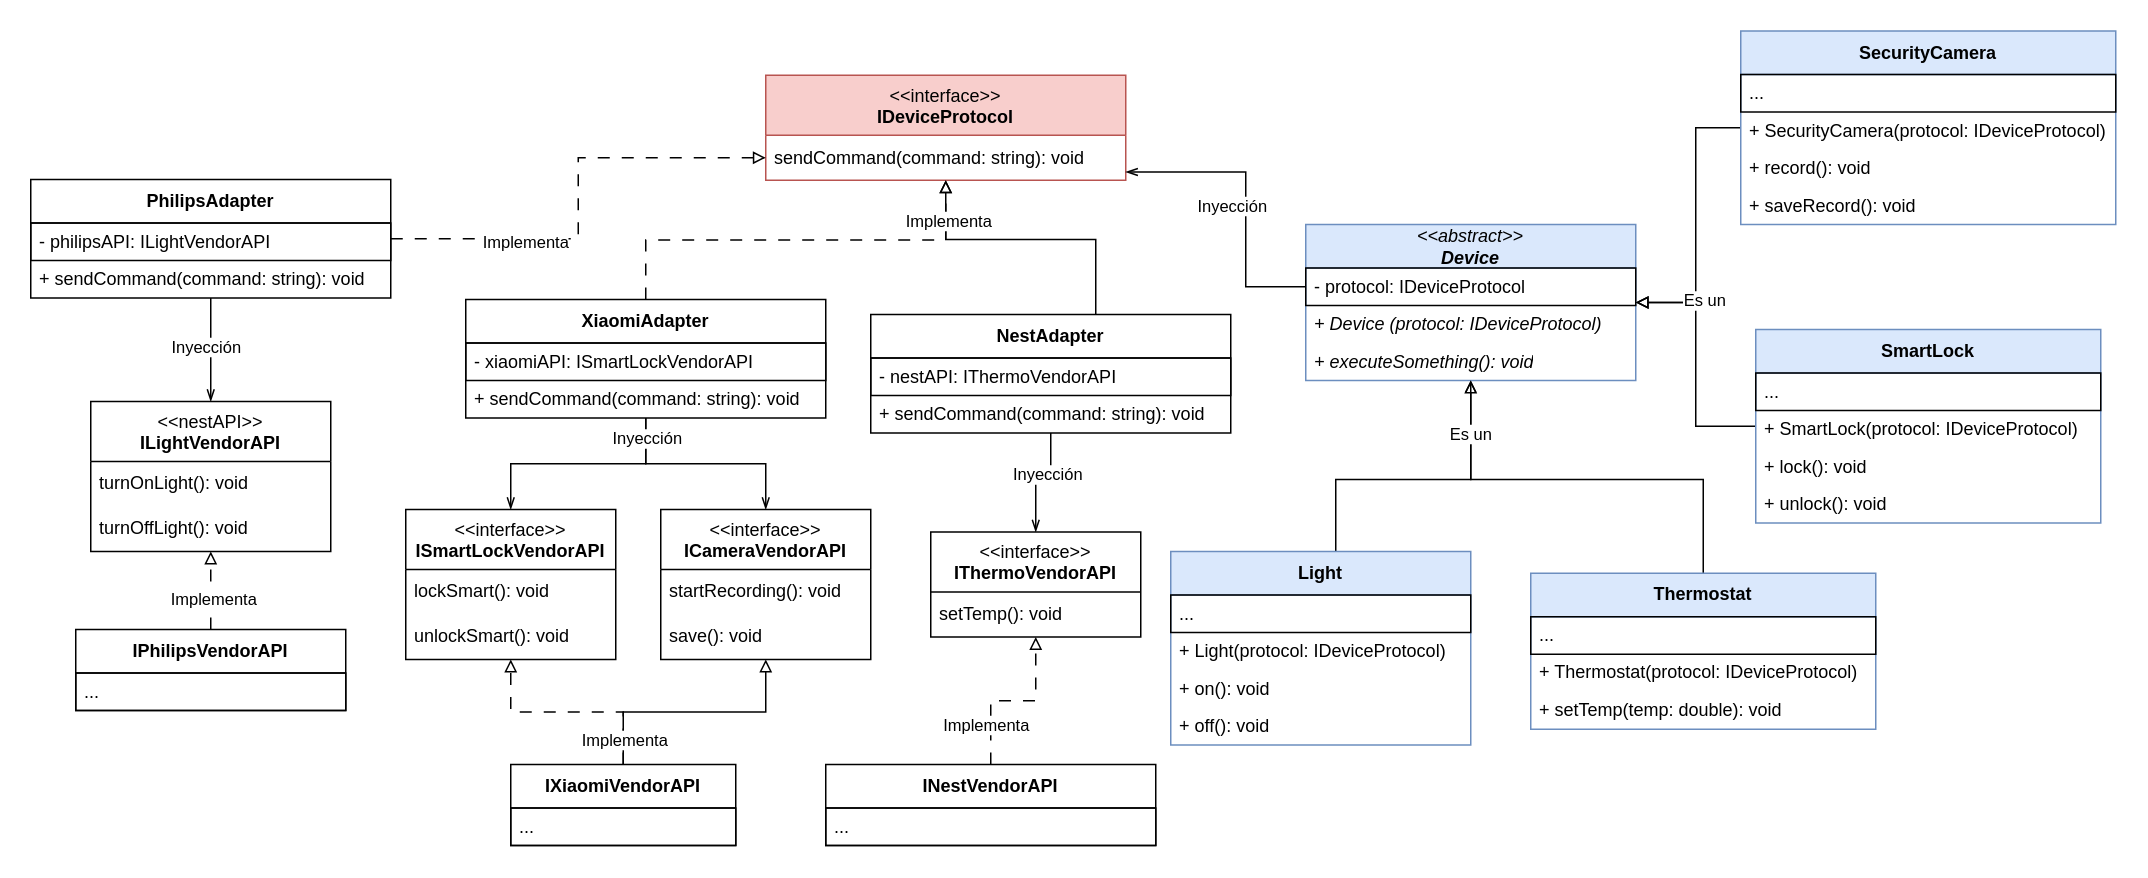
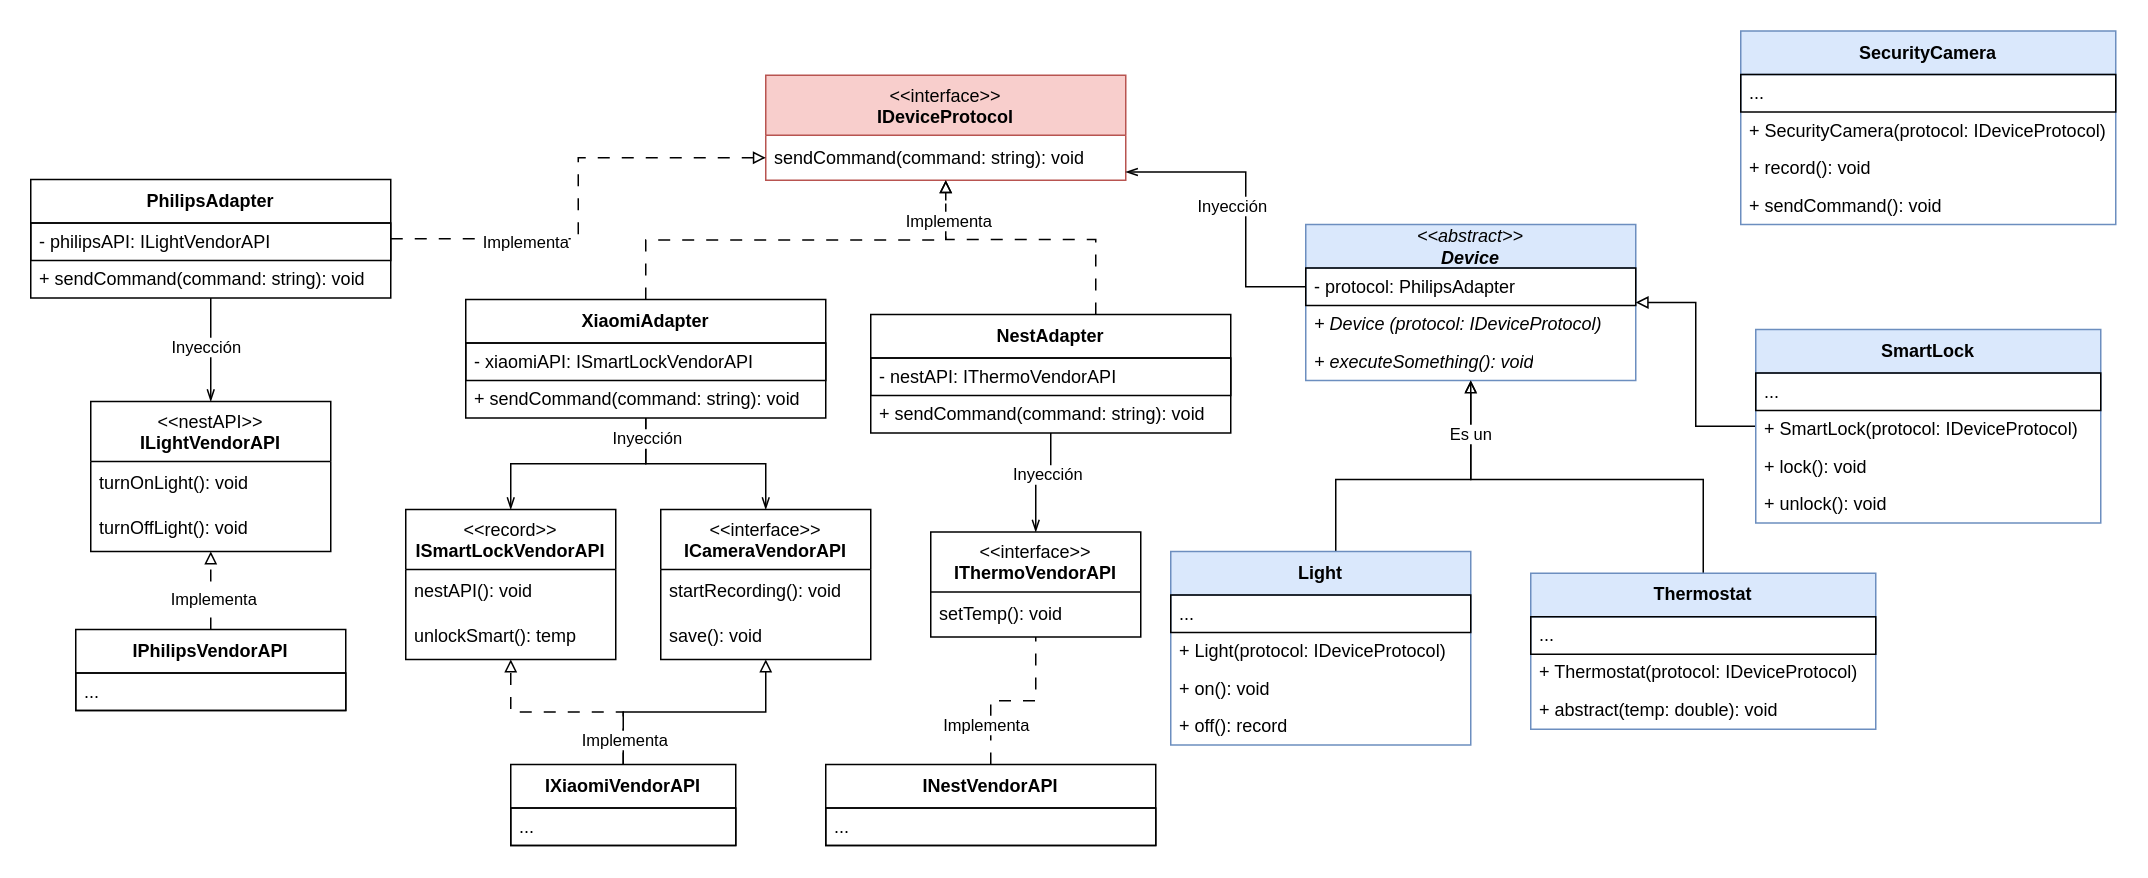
edge "SecurityCamera" -> "<<abstract>> Device": removed, label "Es un"
node "+ saveRecord(): void": label "+ saveRecord(): void" -> "+ sendCommand(): void"
edge "NestAdapter" -> "<<interface>> IDeviceProtocol": style solid -> dashed
node "- protocol: IDeviceProtocol": label "- protocol: IDeviceProtocol" -> "- protocol: PhilipsAdapter"
node "<<interface>> ISmartLockVendorAPI": label "<<interface>> ISmartLockVendorAPI" -> "<<record>> ISmartLockVendorAPI"
node "lockSmart(): void": label "lockSmart(): void" -> "nestAPI(): void"
node "unlockSmart(): void": label "unlockSmart(): void" -> "unlockSmart(): temp"
edge "INestVendorAPI" -> "<<interface>> IThermoVendorAPI": arrowhead block -> none
node "+ setTemp(temp: double): void": label "+ setTemp(temp: double): void" -> "+ abstract(temp: double): void"
node "+ off(): void": label "+ off(): void" -> "+ off(): record"
